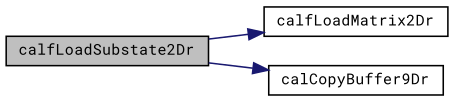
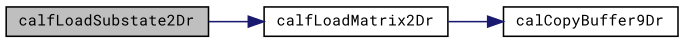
edge "calfLoadSubstate2Dr" -> "calCopyBuffer9Dr": now "calfLoadMatrix2Dr" -> "calCopyBuffer9Dr"
